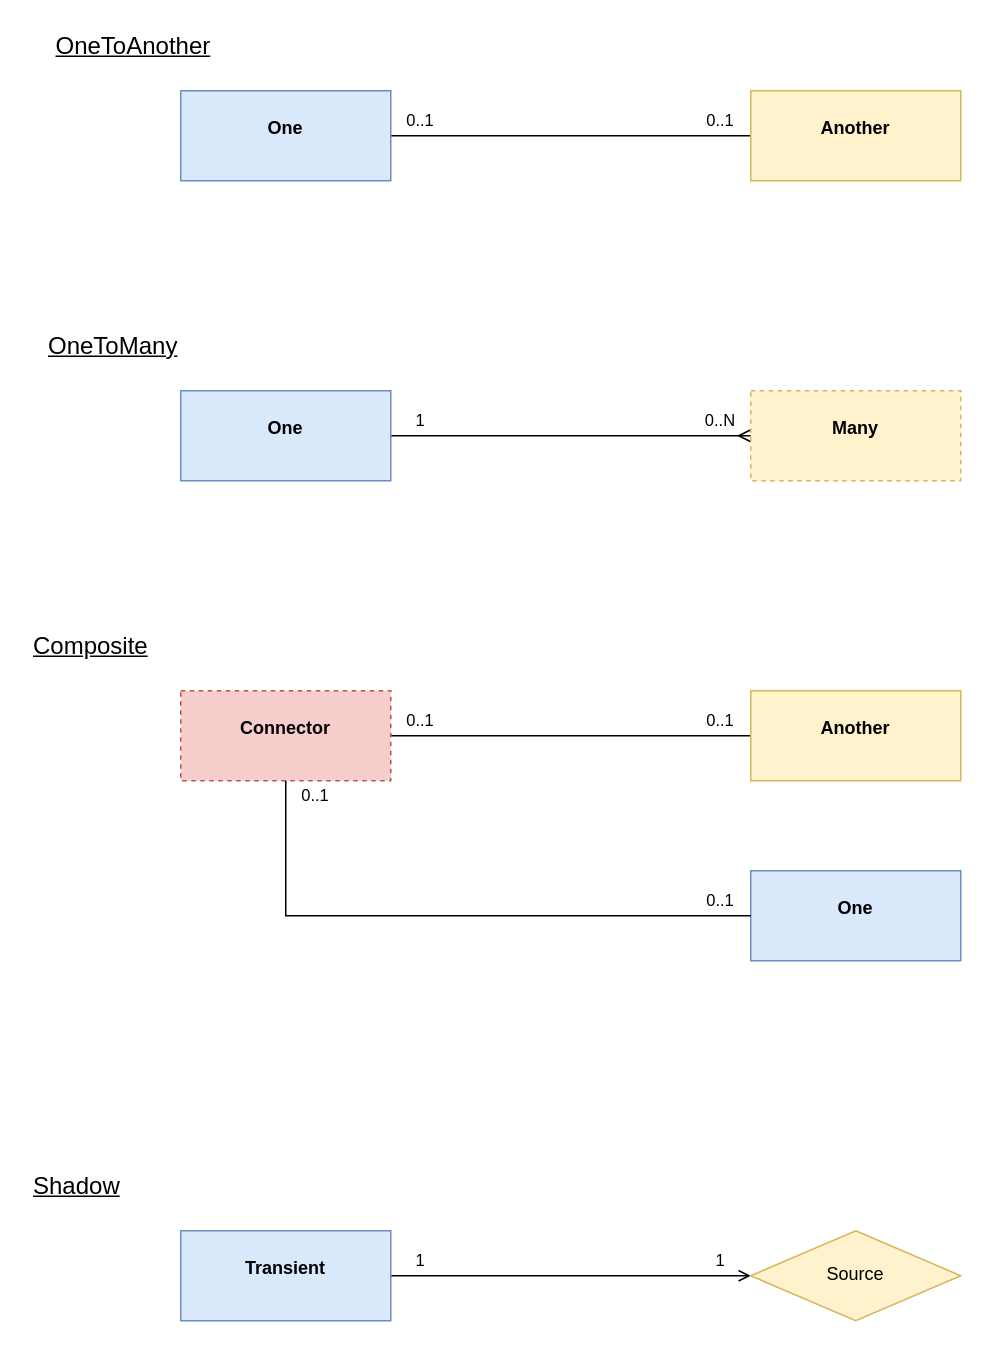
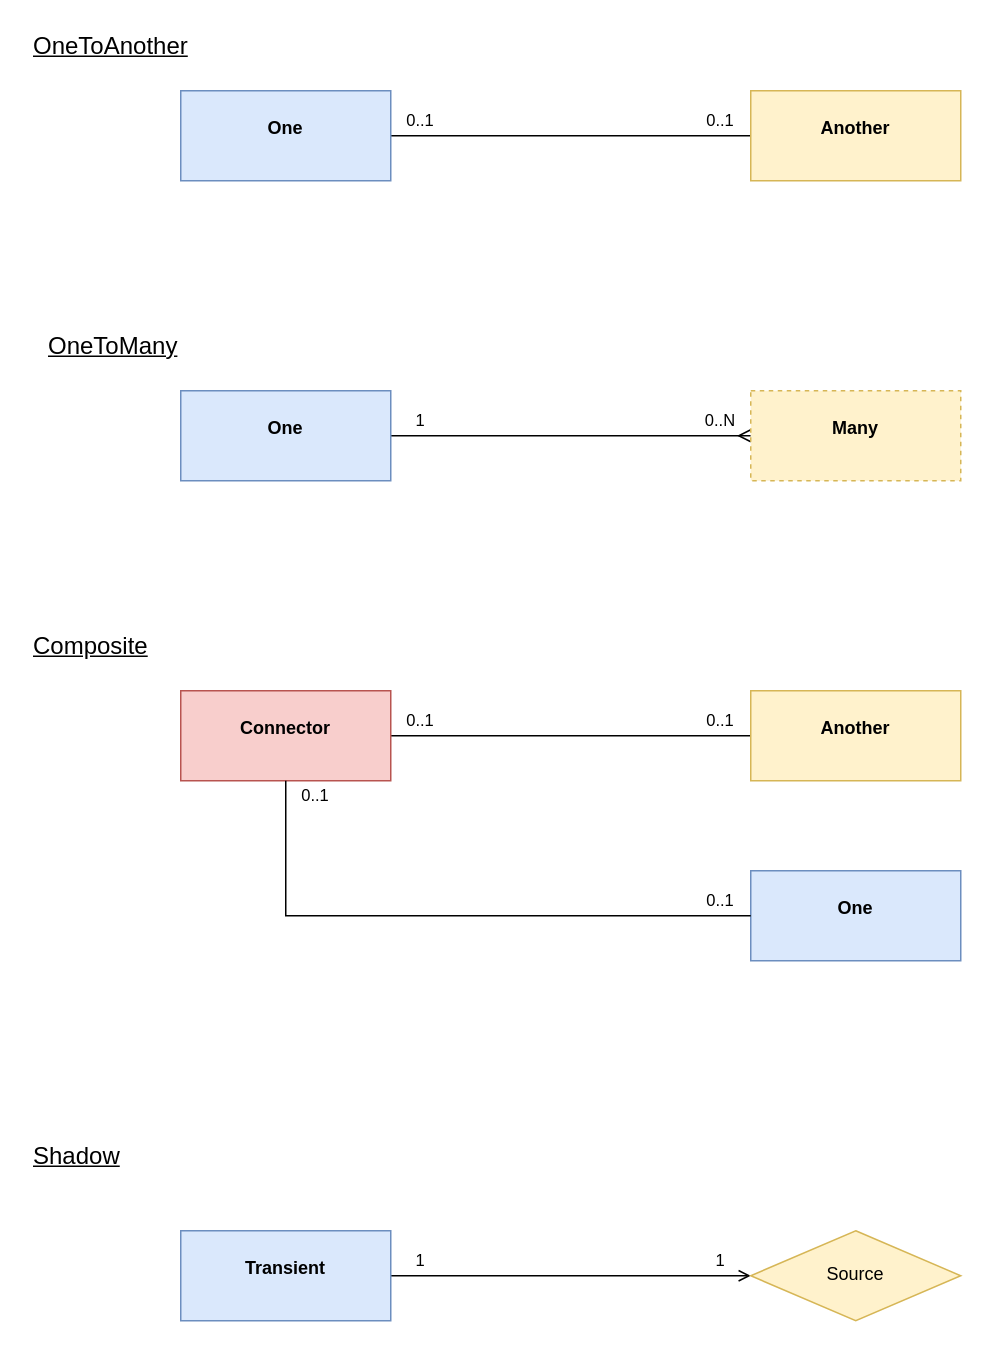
node "OneToAnother": moved (128, 46) -> (106, 46)
node "Connector": style dashed -> solid
node "Shadow": moved (106, 1186) -> (106, 1156)
